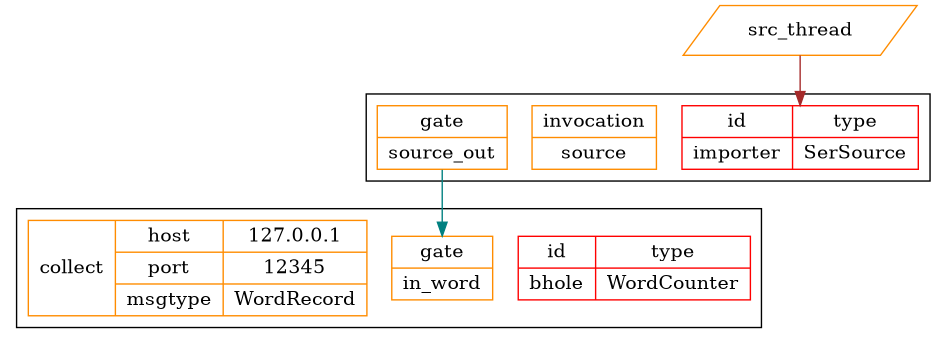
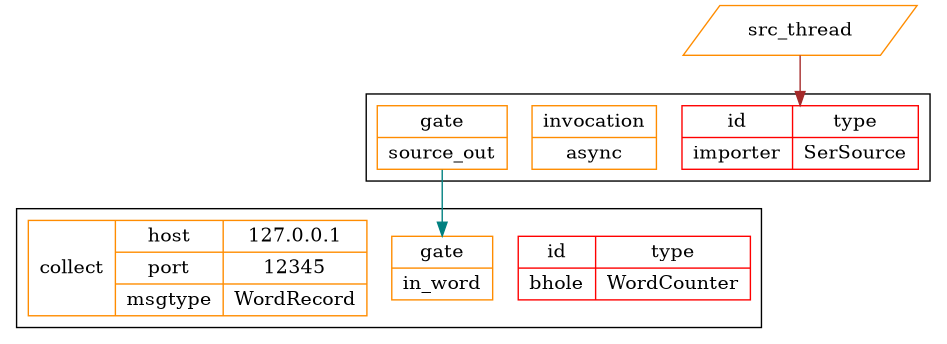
node "invocation": text "source" -> "async"
